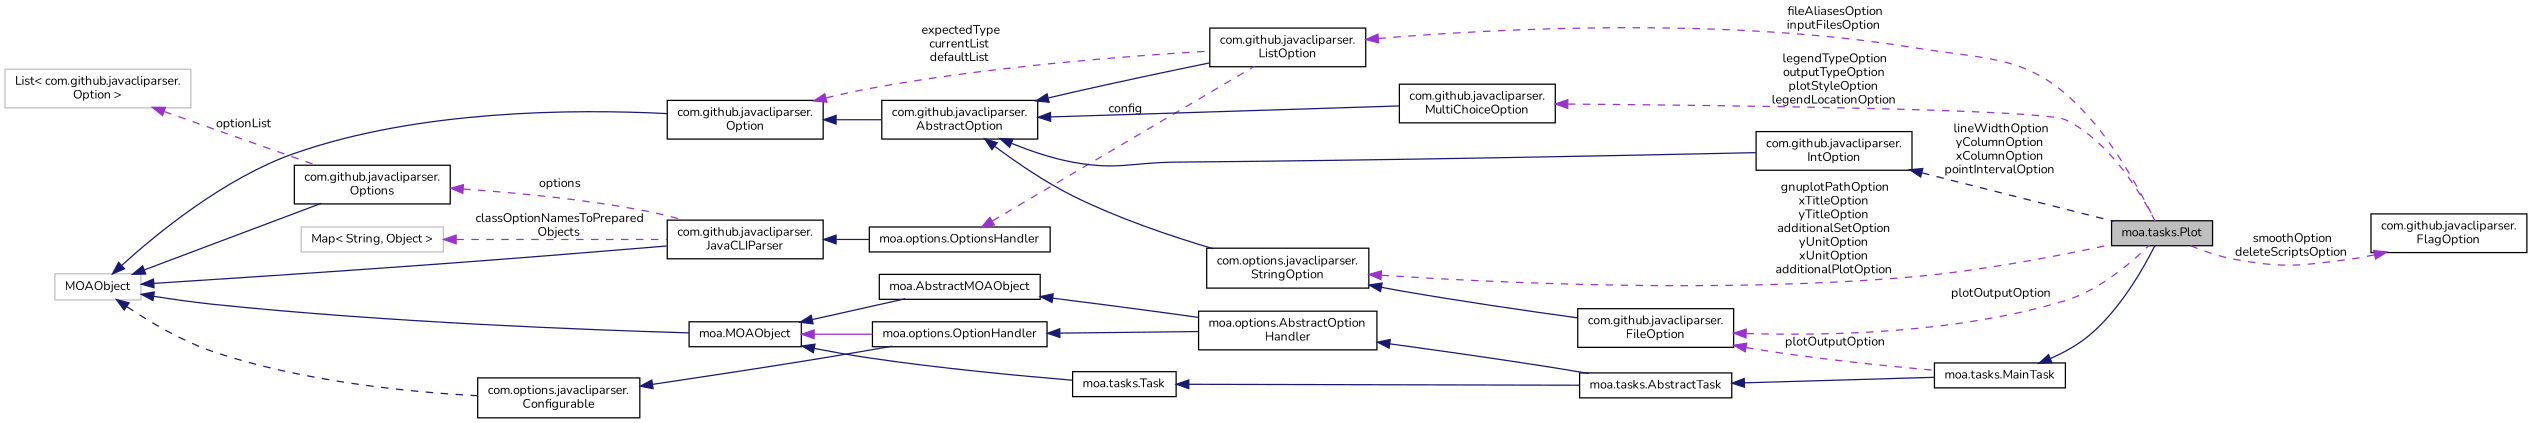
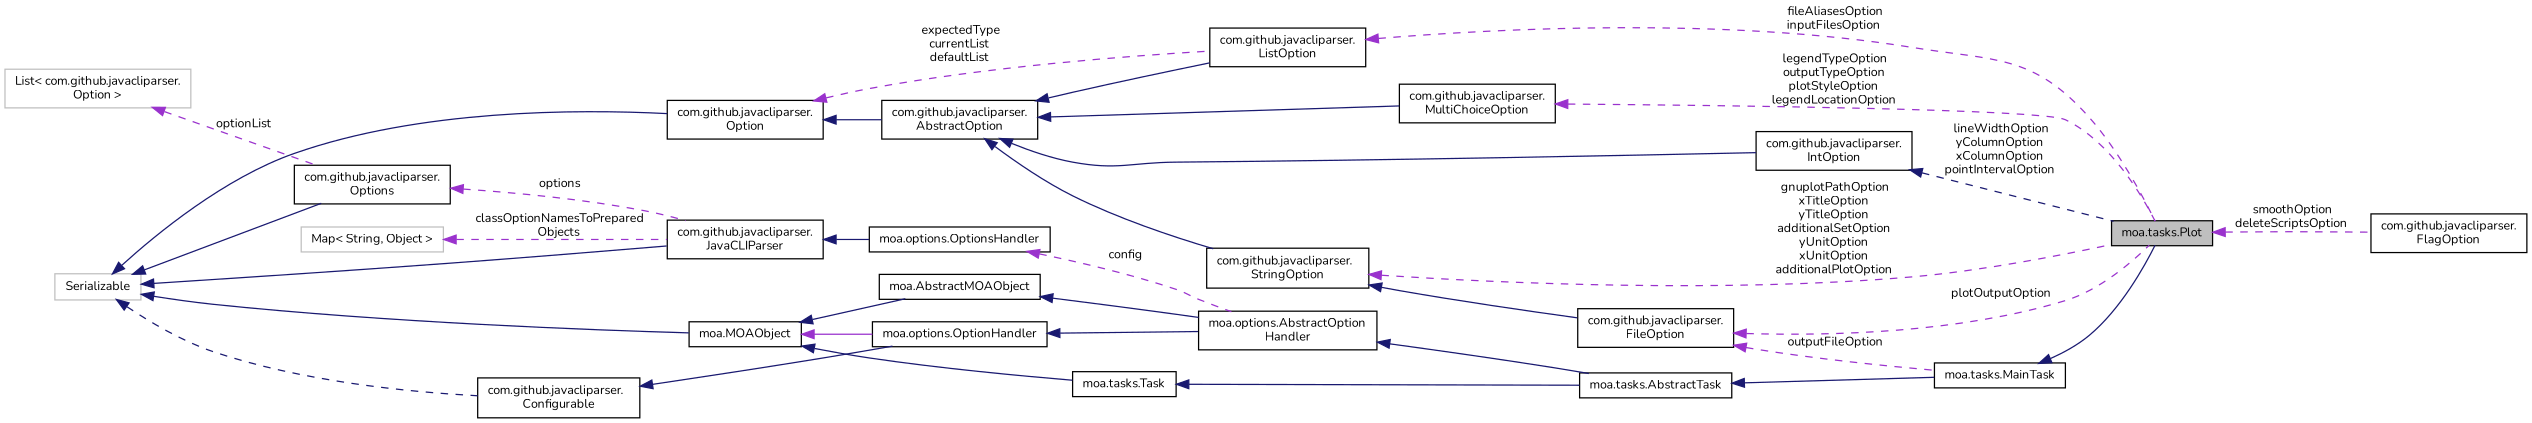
edge "com.github.javacliparser. ListOption" -> "moa.options.OptionsHandler": now "moa.options.AbstractOption Handler" -> "moa.options.OptionsHandler"
edge "moa.tasks.Plot" -> "com.github.javacliparser. FlagOption": reversed
node "com.options.javacliparser. StringOption": label "com.options.javacliparser. StringOption" -> "com.github.javacliparser. StringOption"
node "MOAObject": label "MOAObject" -> "Serializable"
edge "moa.tasks.MainTask" -> "com.github.javacliparser. FileOption": label " plotOutputOption" -> " outputFileOption"
node "com.options.javacliparser. Configurable": label "com.options.javacliparser. Configurable" -> "com.github.javacliparser. Configurable"
